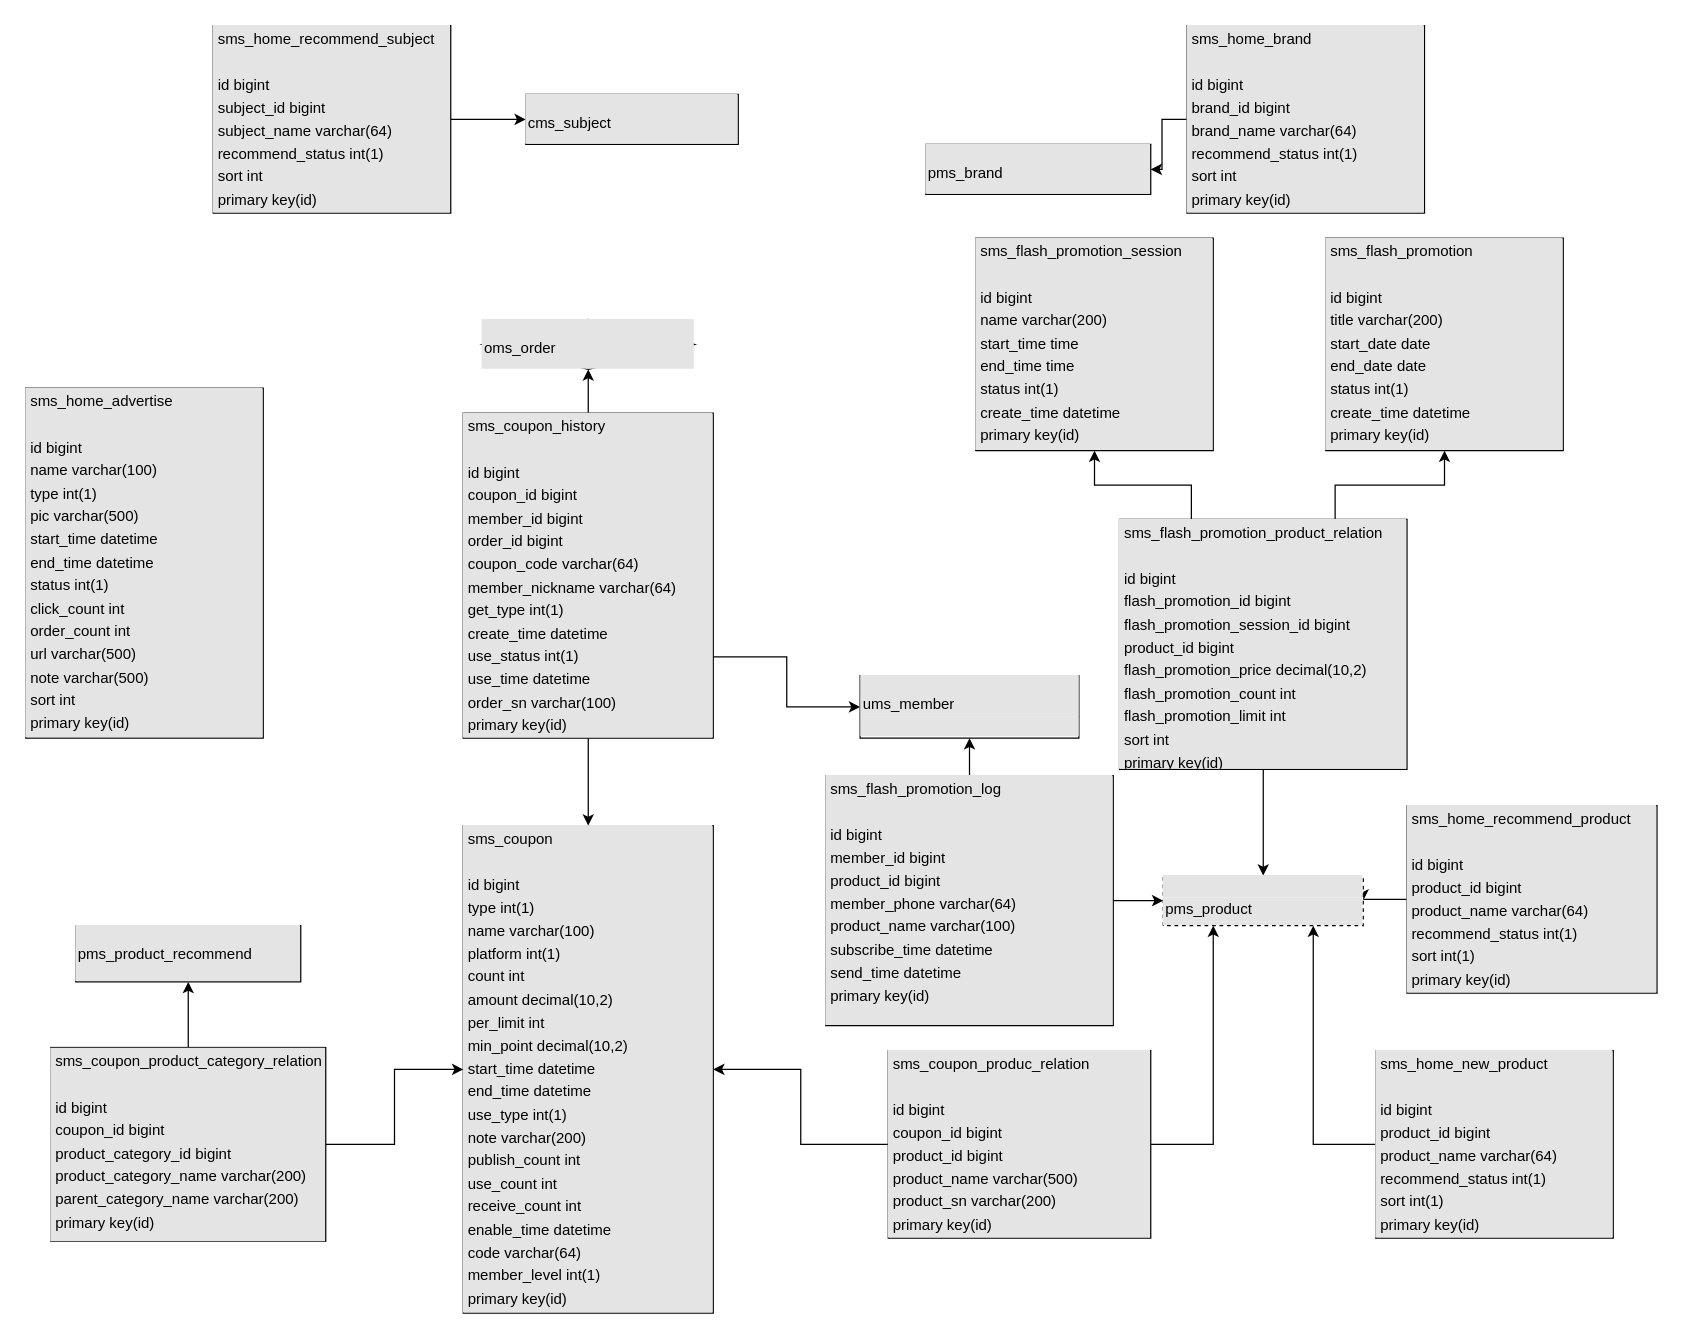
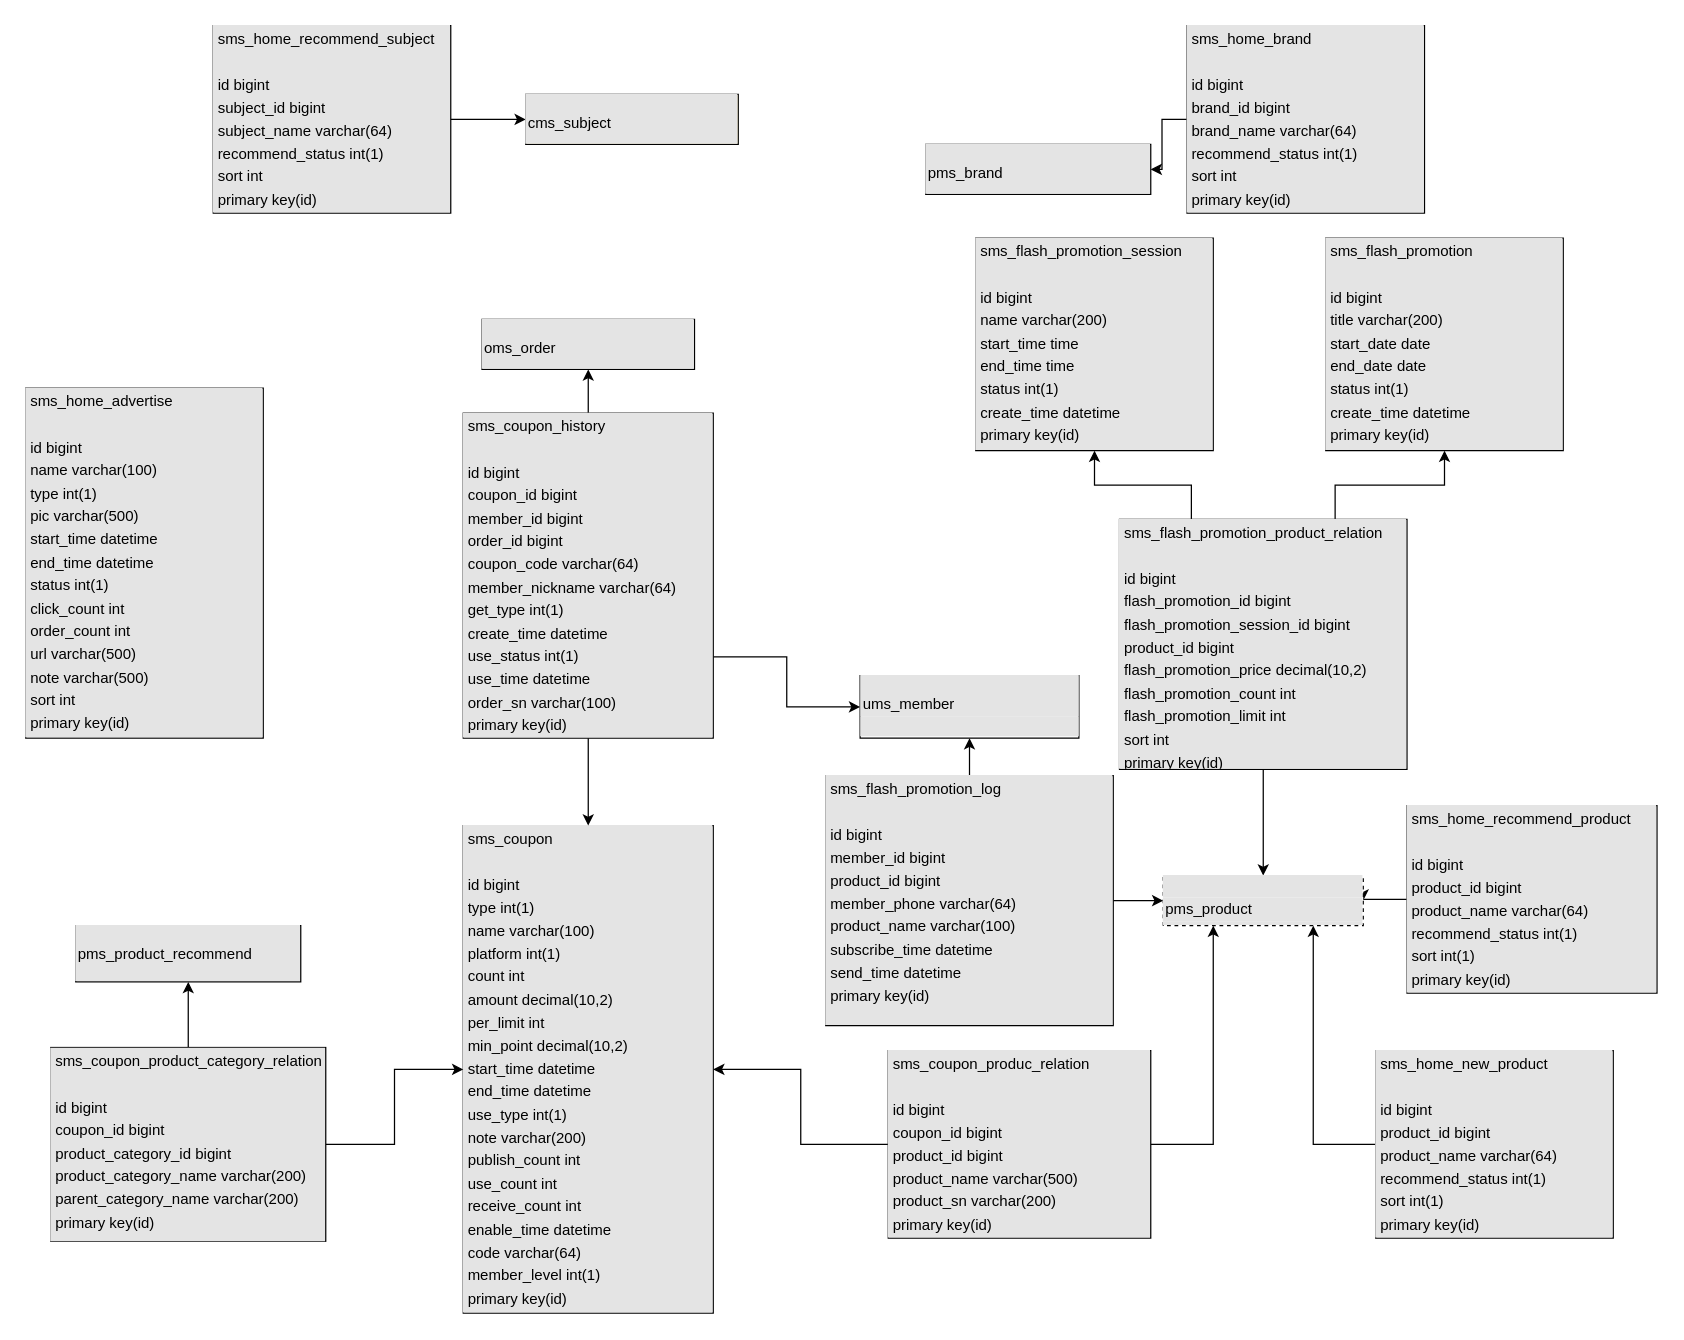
node "oms_order": shape diamond -> rectangle
